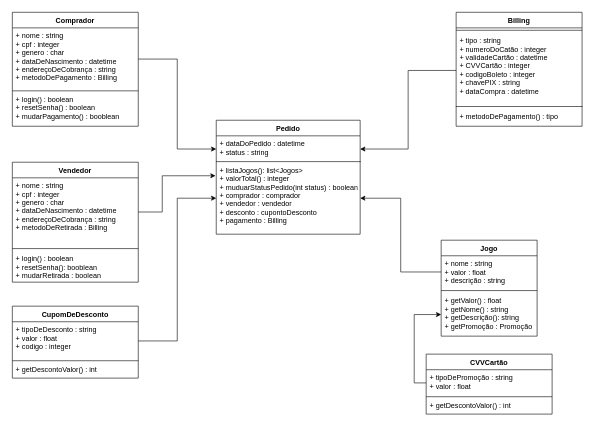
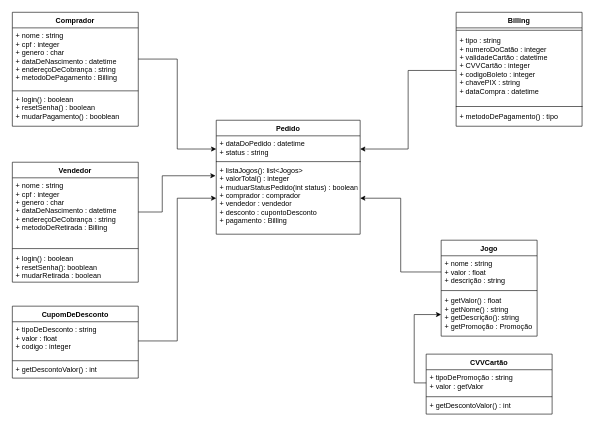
node "+ tipoDePromoção : string + valor : float": label "+ tipoDePromoção : string + valor : float" -> "+ tipoDePromoção : string + valor : getValor"
